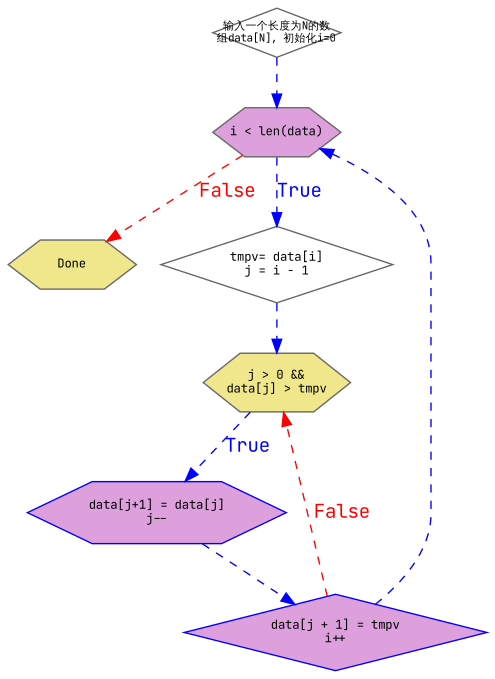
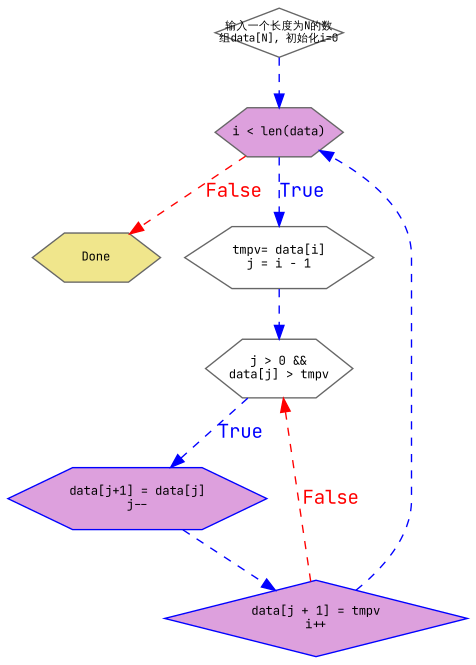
node "tmpv= data[i] j = i - 1": shape diamond -> hexagon
node "j > 0 && data[j] > tmpv": fillcolor khaki -> white
